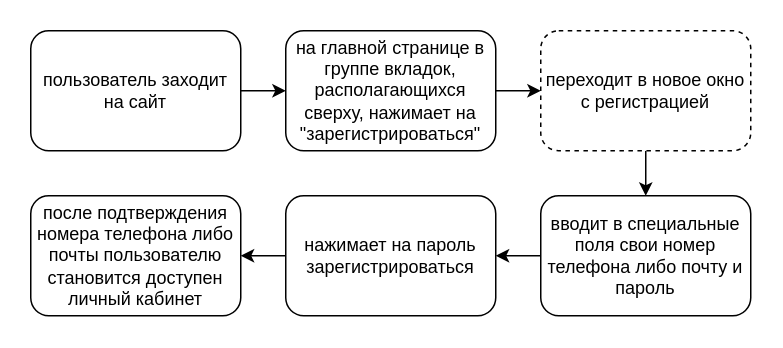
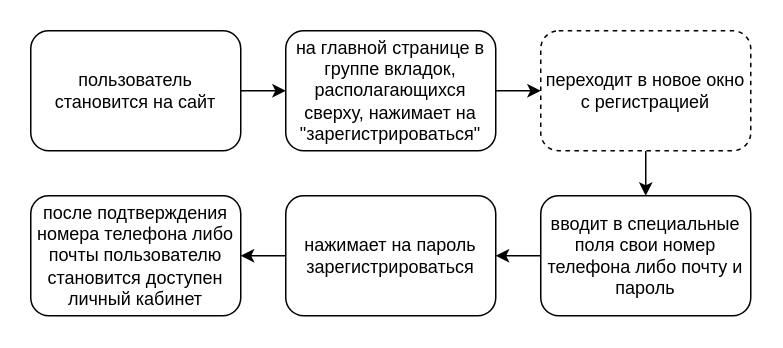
node "пользователь заходит на сайт": label "пользователь заходит на сайт" -> "пользователь становится на сайт"
